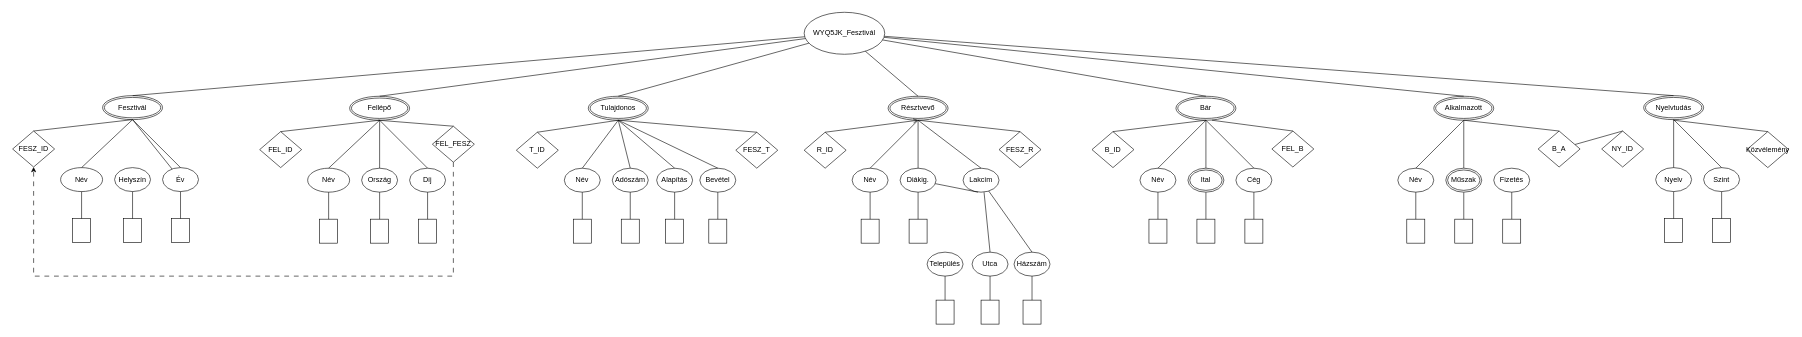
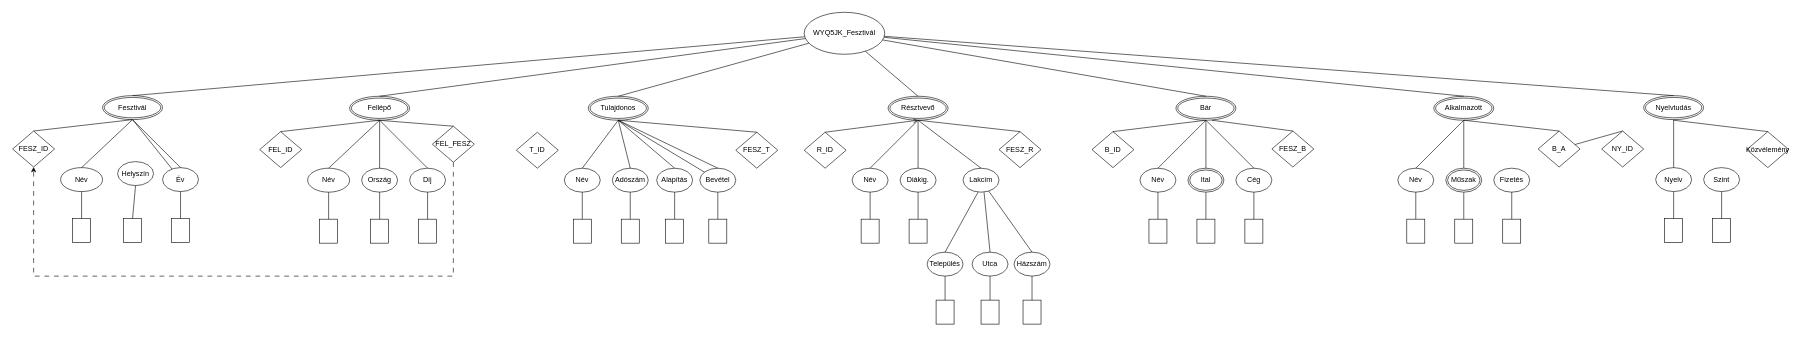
edge "Tulajdonos" -- "T_ID": now "Tulajdonos" -- "Bevétel"
edge "Nyelvtudás" -- "Szint": removed
node "FEL_B": label "FEL_B" -> "FESZ_B"
node "Helyszín": moved (132, 180) -> (135, 174)
edge "Diákig." -- "Lakcím": now "Település" -- "Lakcím"
